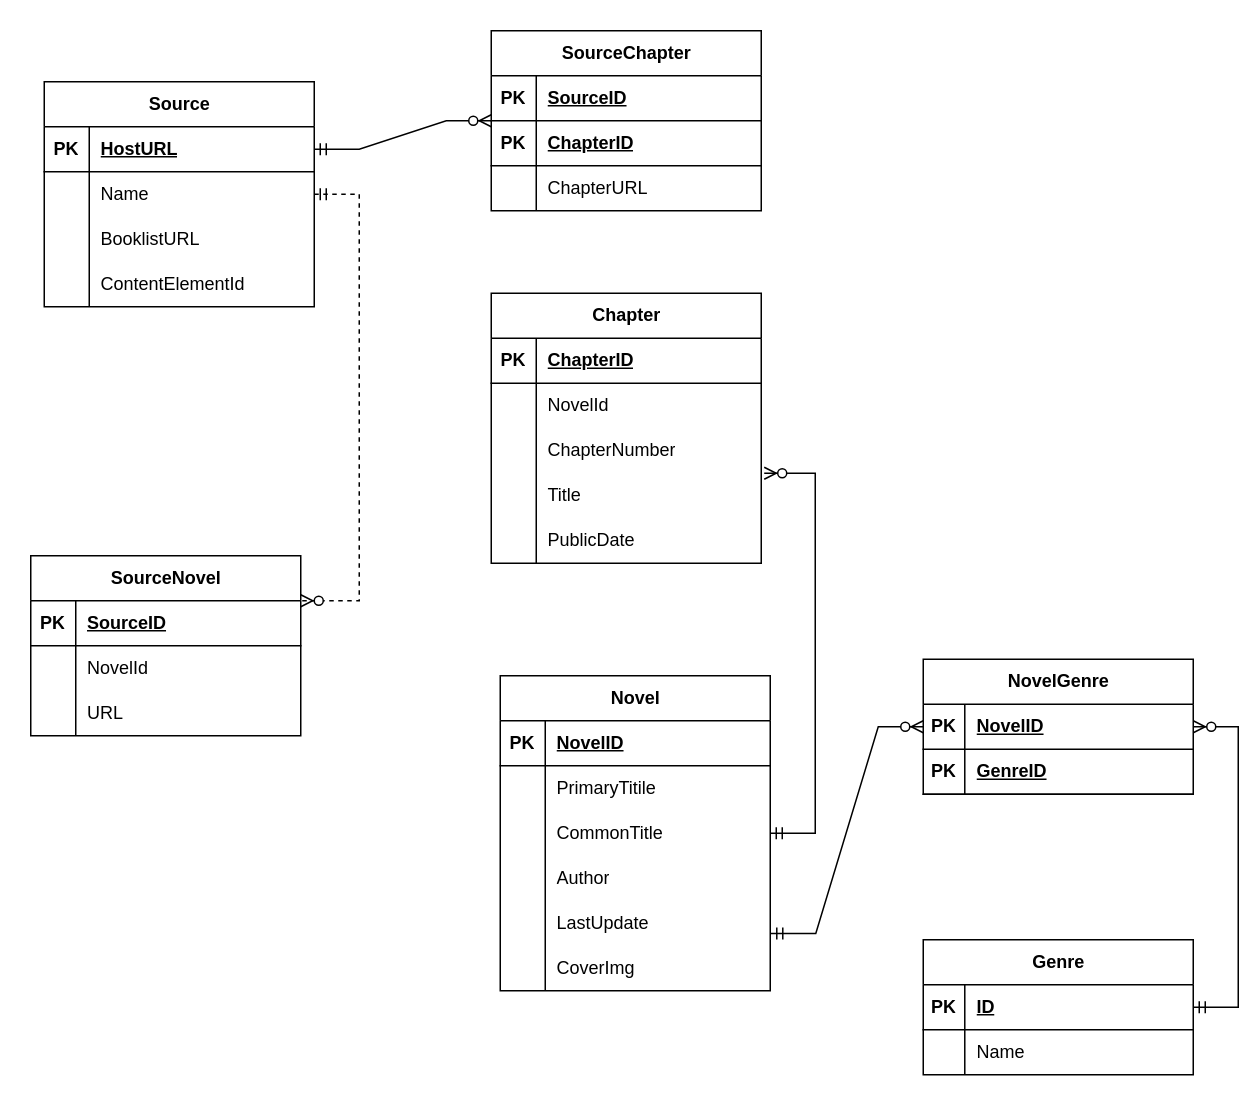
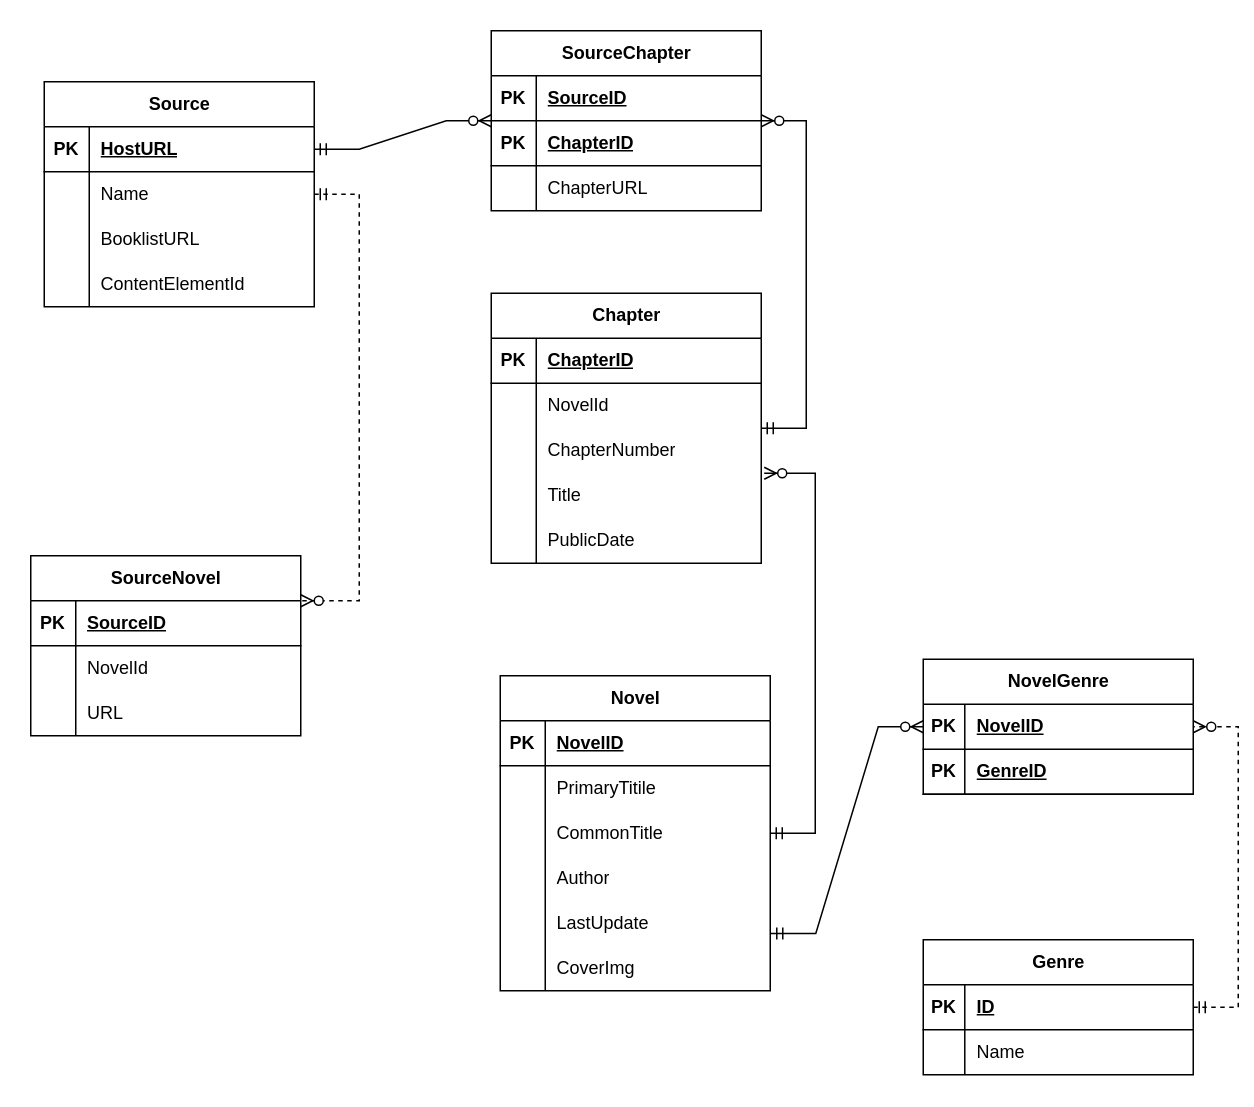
edge "SourceChapter" -- "Chapter": added
edge "NovelGenre" -- "Genre": style solid -> dashed
